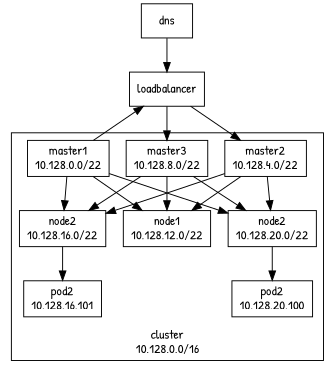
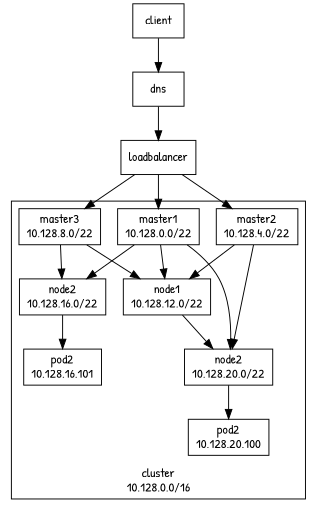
node "client": added
edge "master1 10.128.0.0/22" -> "loadbalancer": reversed
edge "master2 10.128.4.0/22" -> "node2 10.128.16.0/22": removed
edge "master3 10.128.8.0/22" -> "node2 10.128.20.0/22": now "node1 10.128.12.0/22" -> "node2 10.128.20.0/22"
